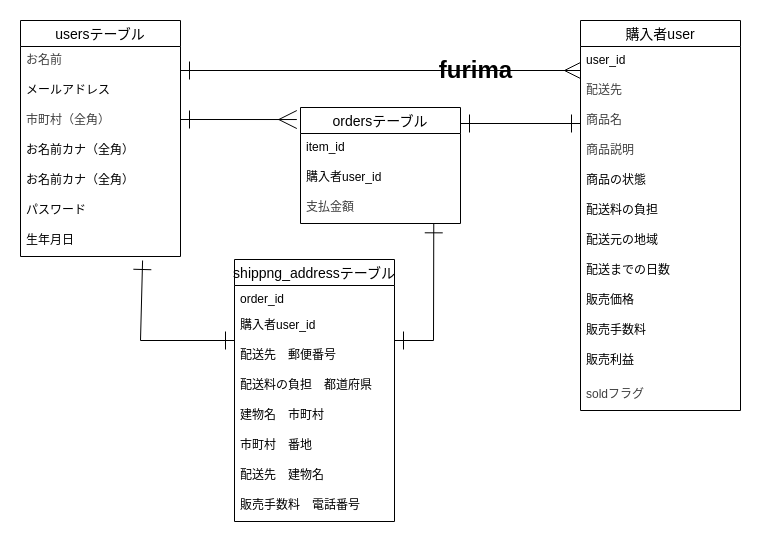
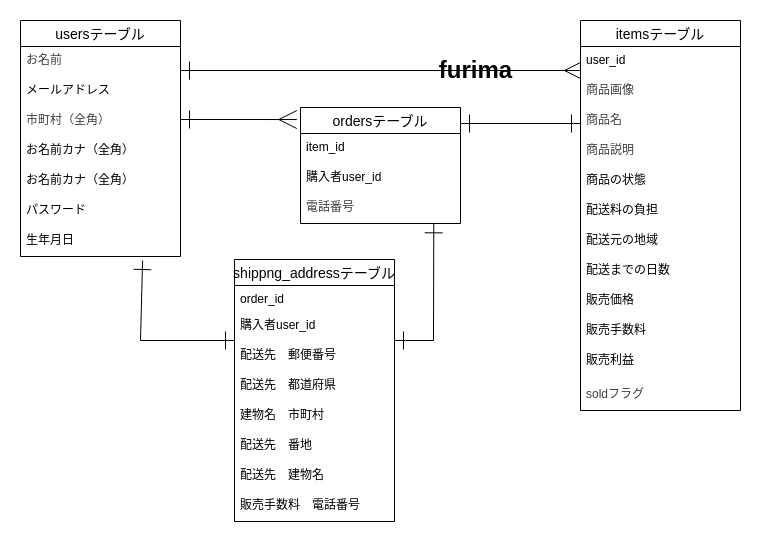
node "購入者user": label "購入者user" -> "itemsテーブル"
node "配送先": label "配送先" -> "商品画像"
node "支払金額": label "支払金額" -> "電話番号"
node "配送料の負担 都道府県": label "配送料の負担 都道府県" -> "配送先 都道府県"
node "市町村 番地": label "市町村 番地" -> "配送先 番地"
